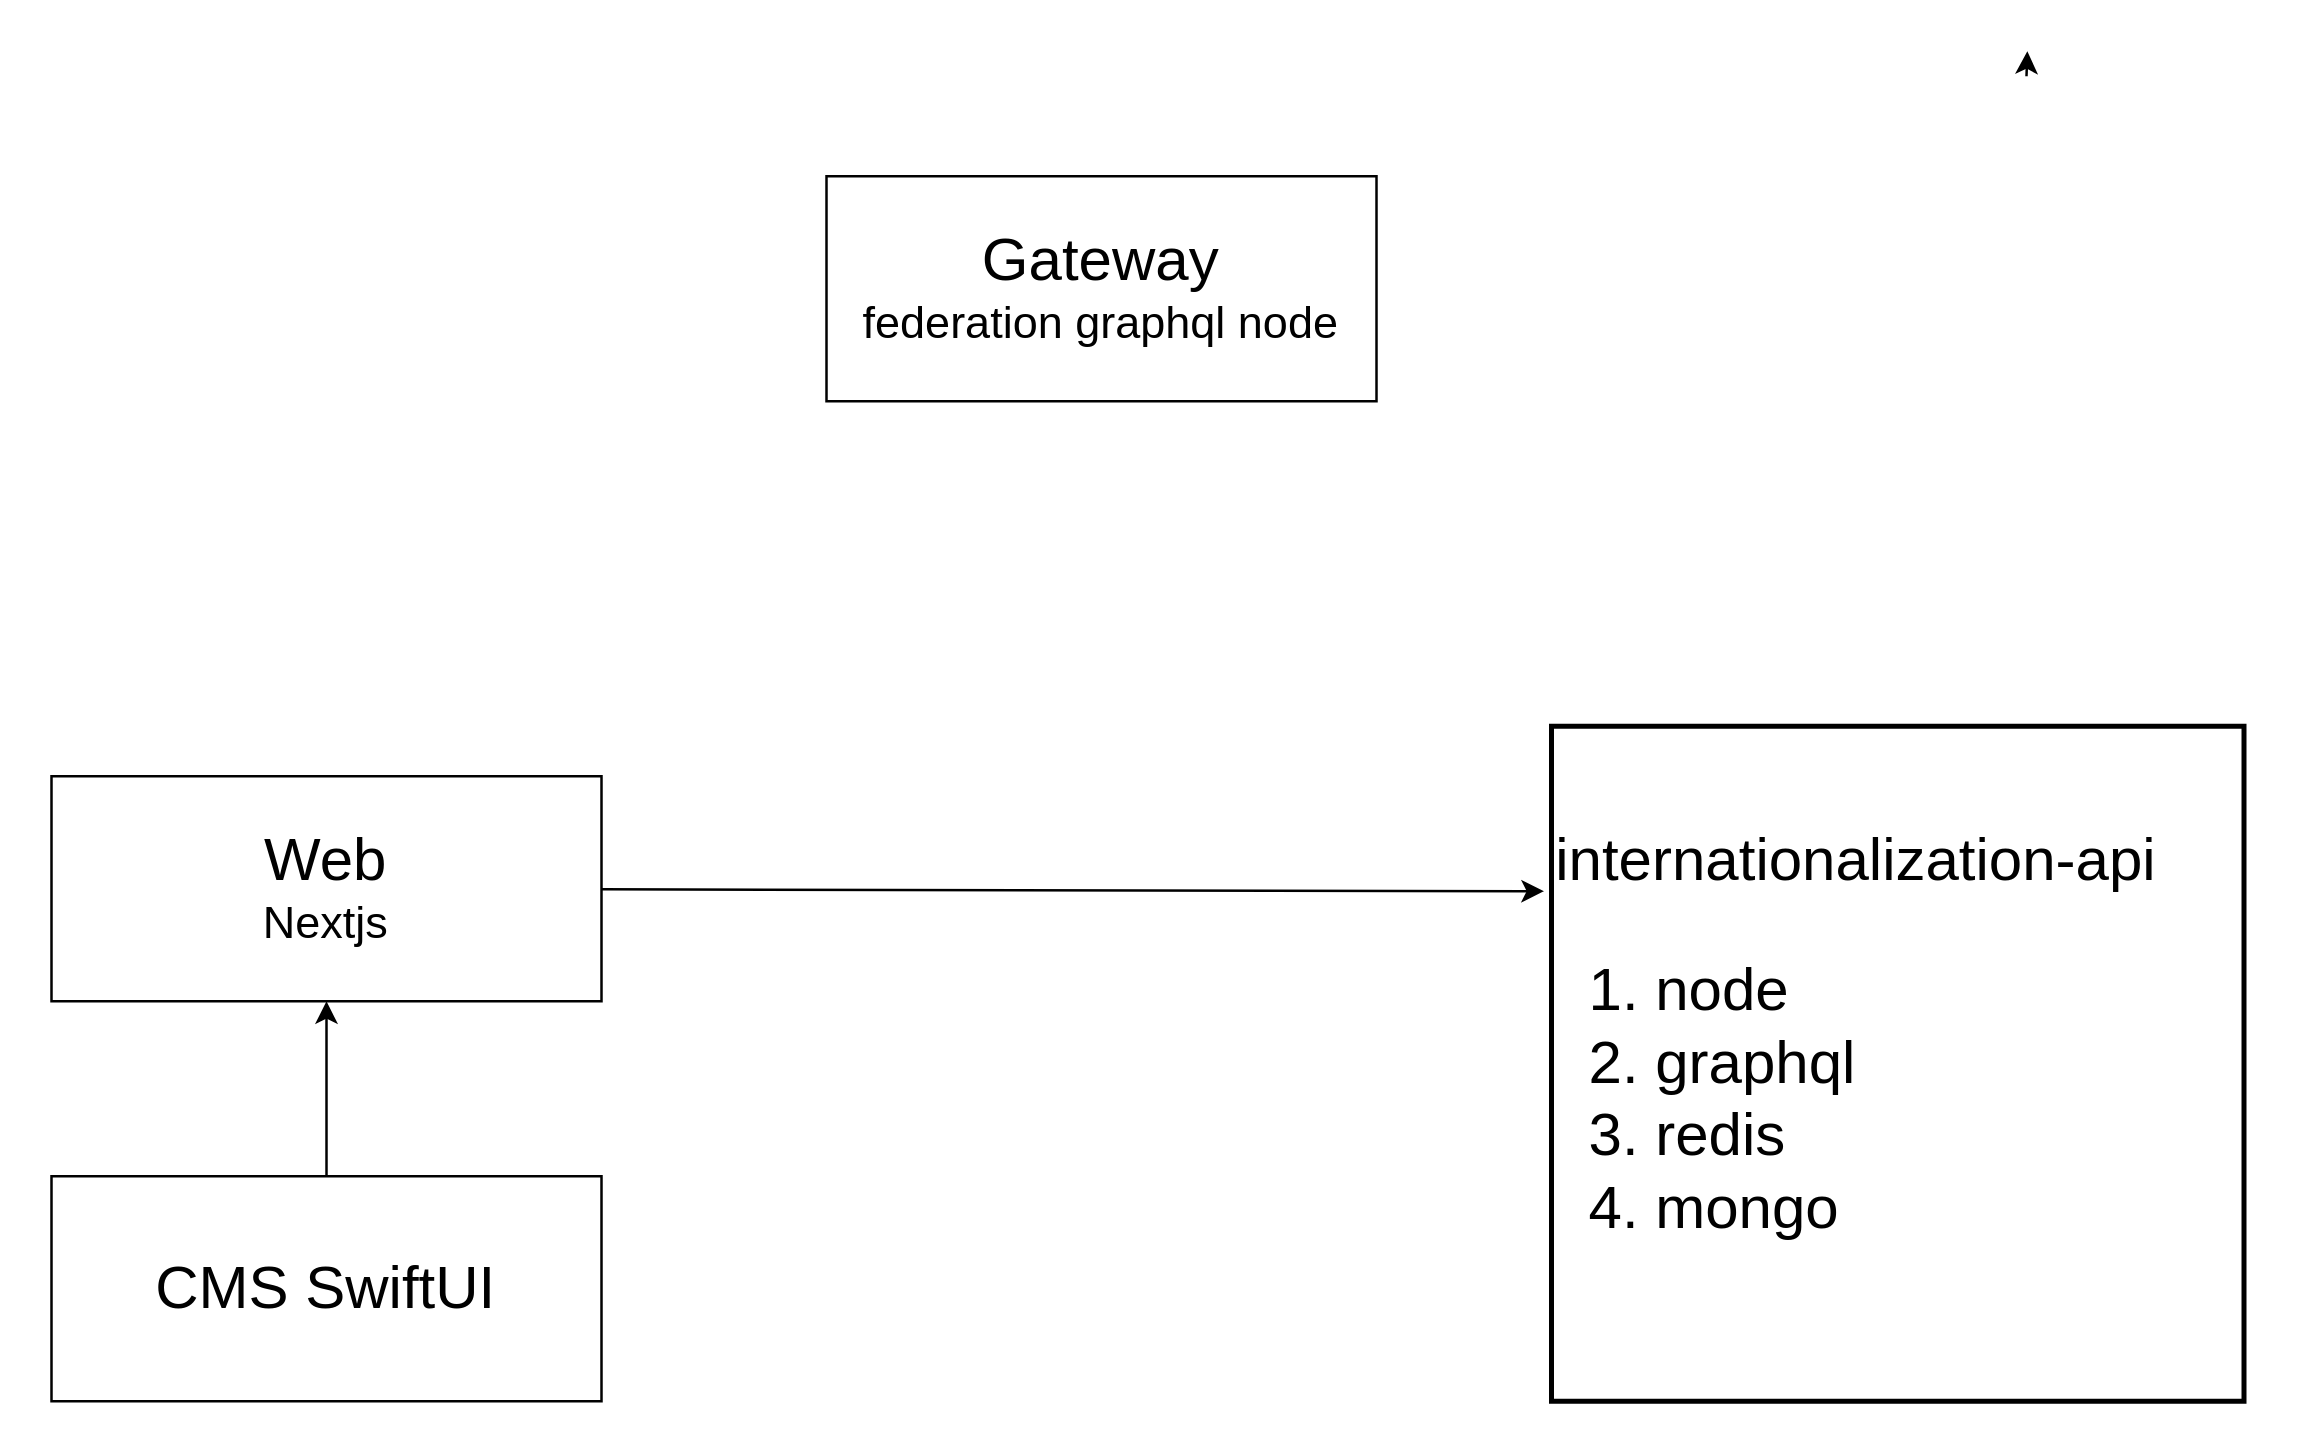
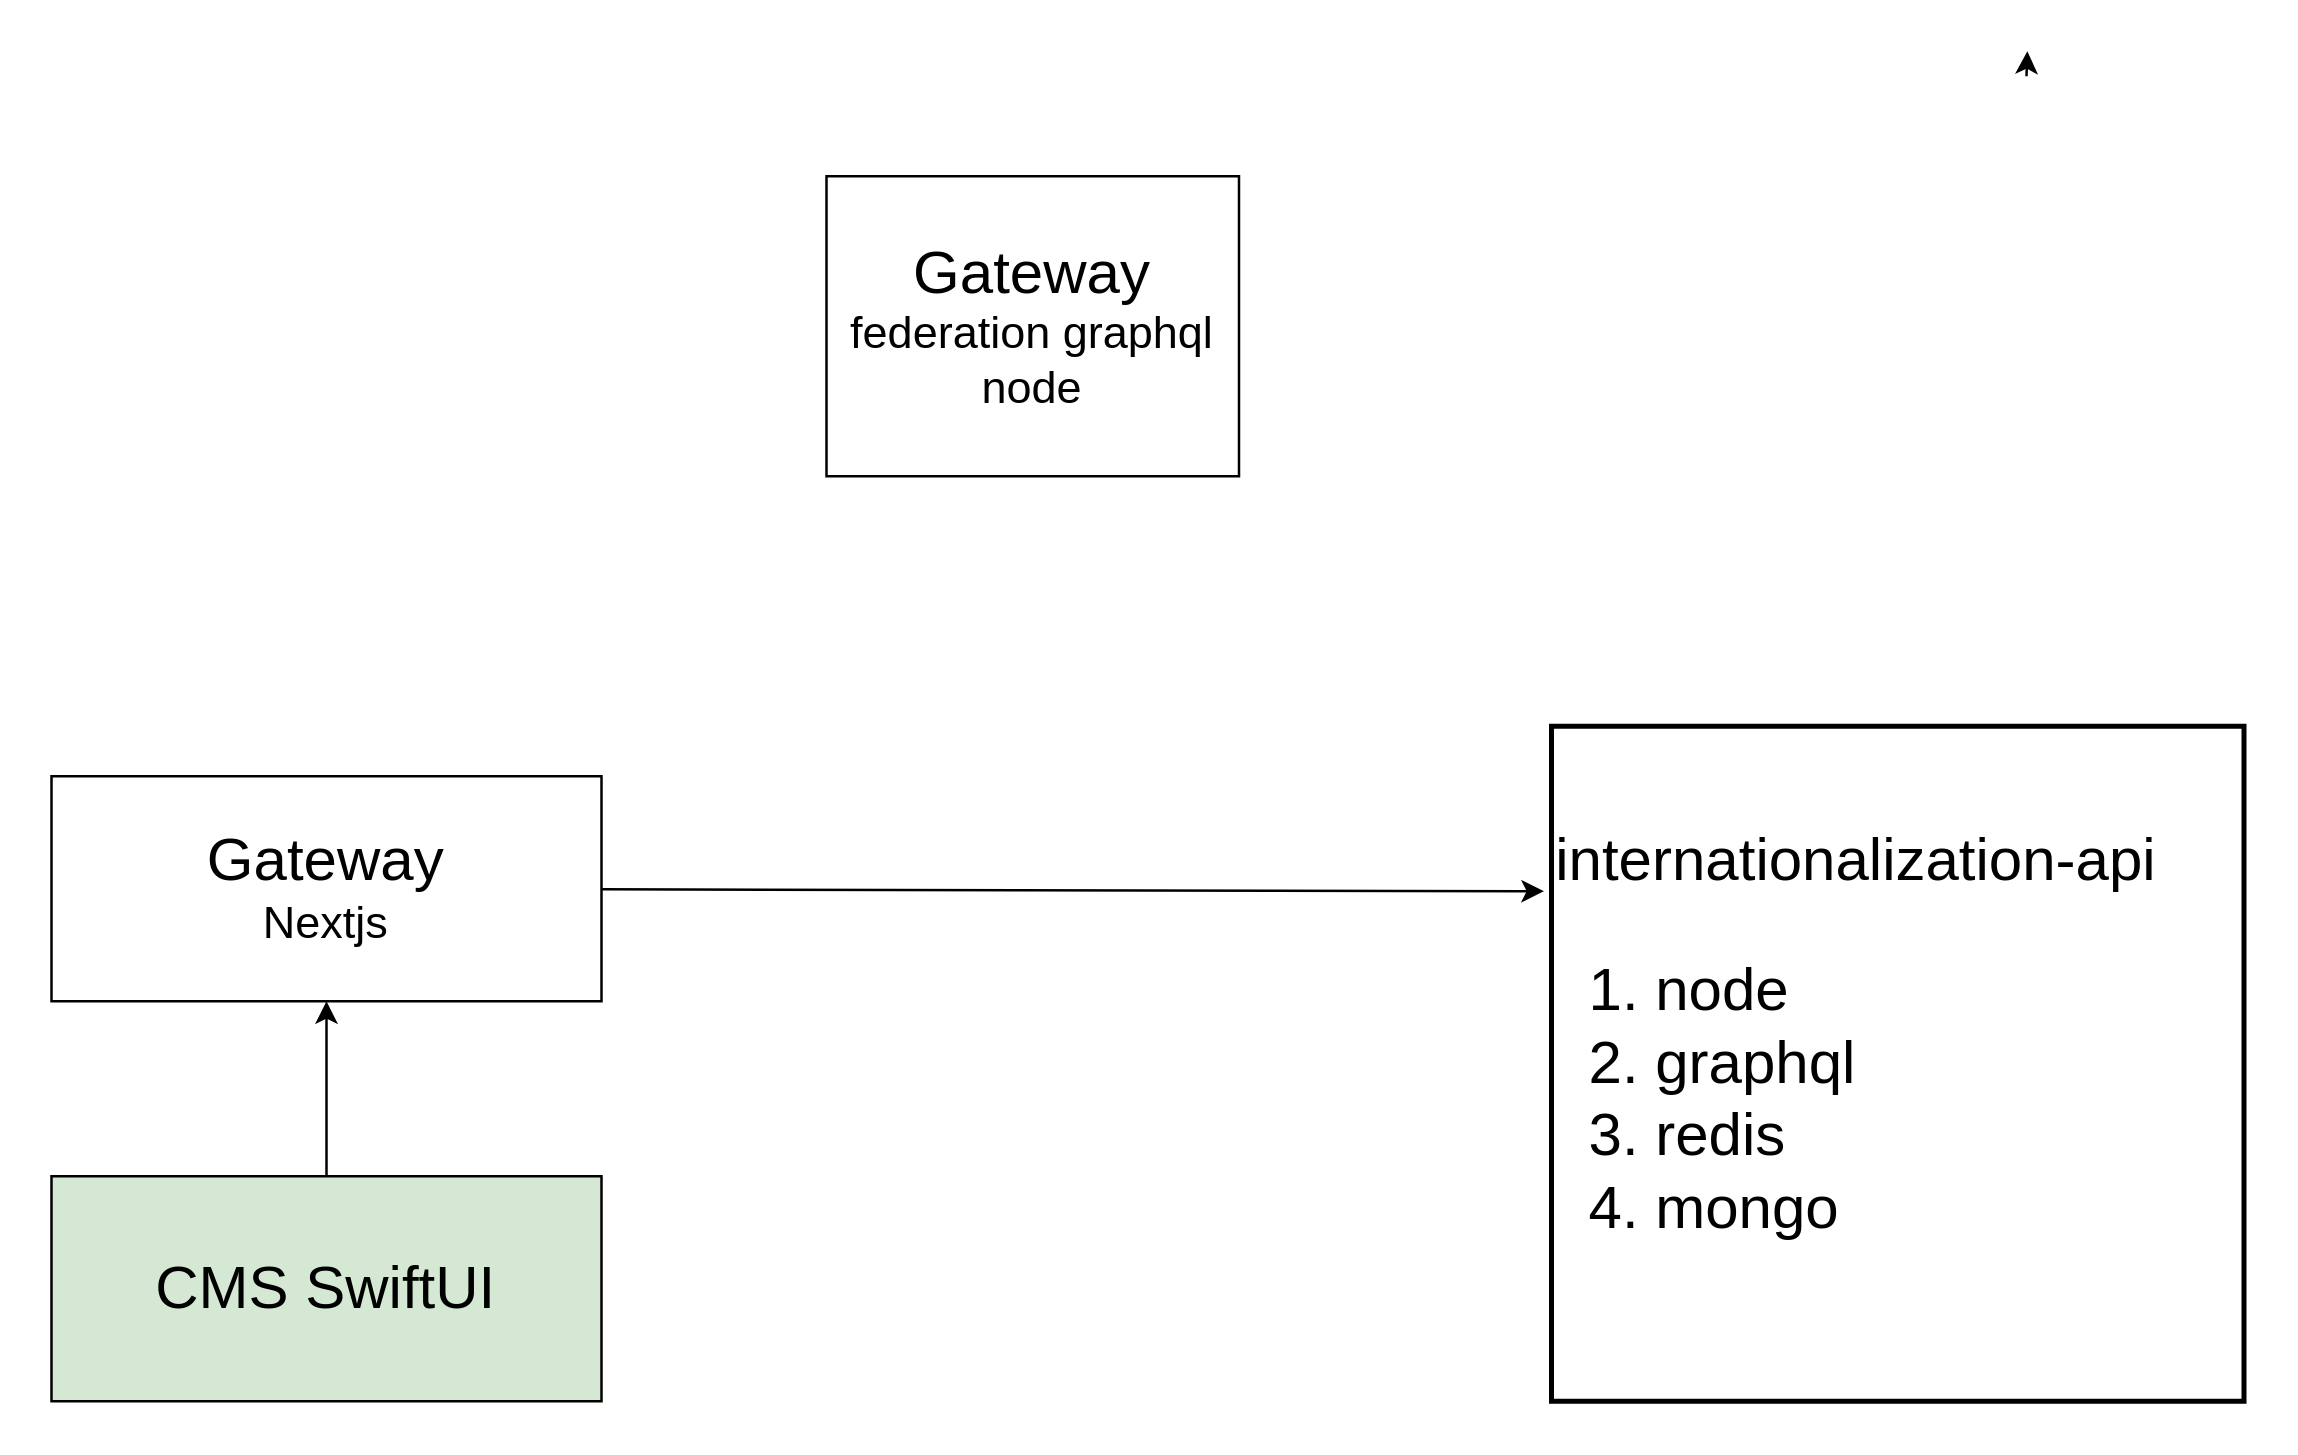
node "Gateway federation graphql node": size 550x225 -> 413x300
node "Web Nextjs": label "Web Nextjs" -> "Gateway Nextjs"
node "CMS SwiftUI": fillcolor #ffffff -> #d5e8d4
